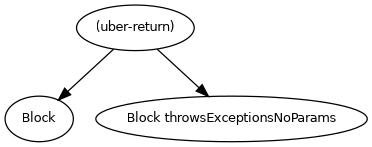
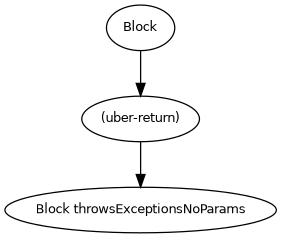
edge "(uber-return)" -> "Block": reversed
